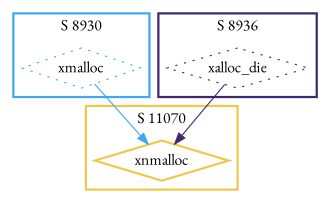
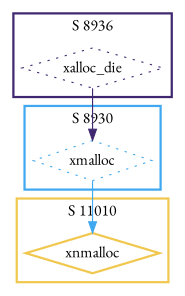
edge "xalloc_die" -> "xnmalloc": now "xalloc_die" -> "xmalloc"
cluster "S 11070": label "S 11070" -> "S 11010"
